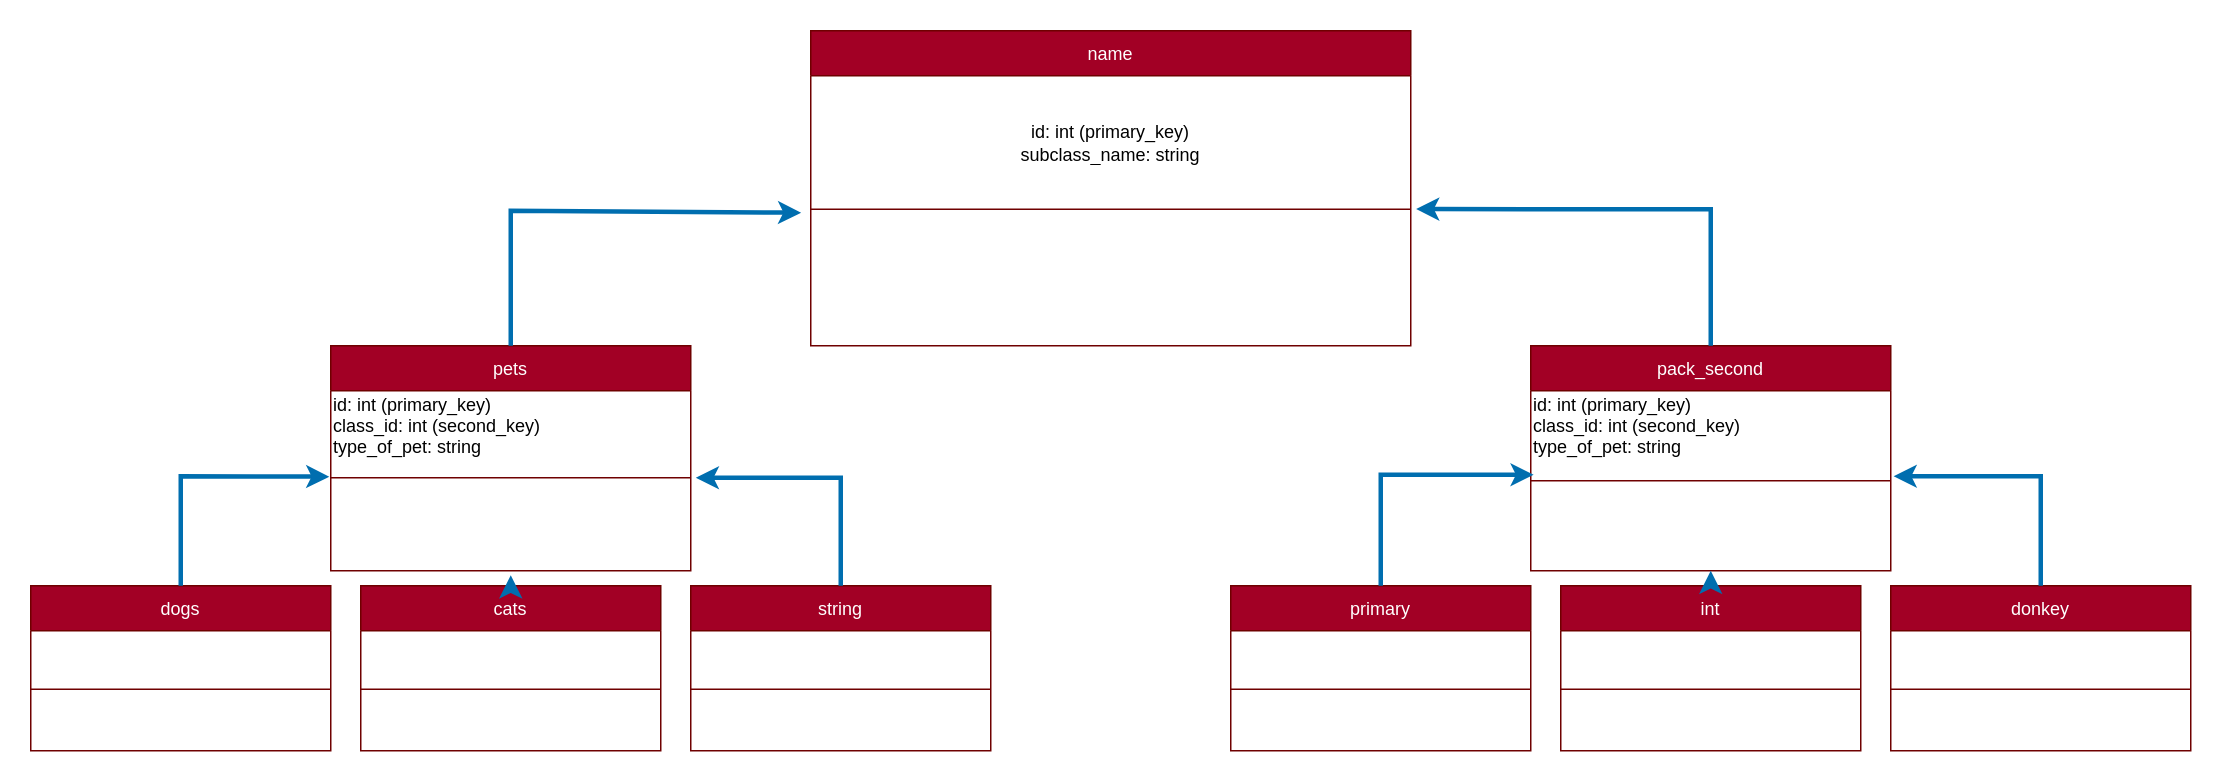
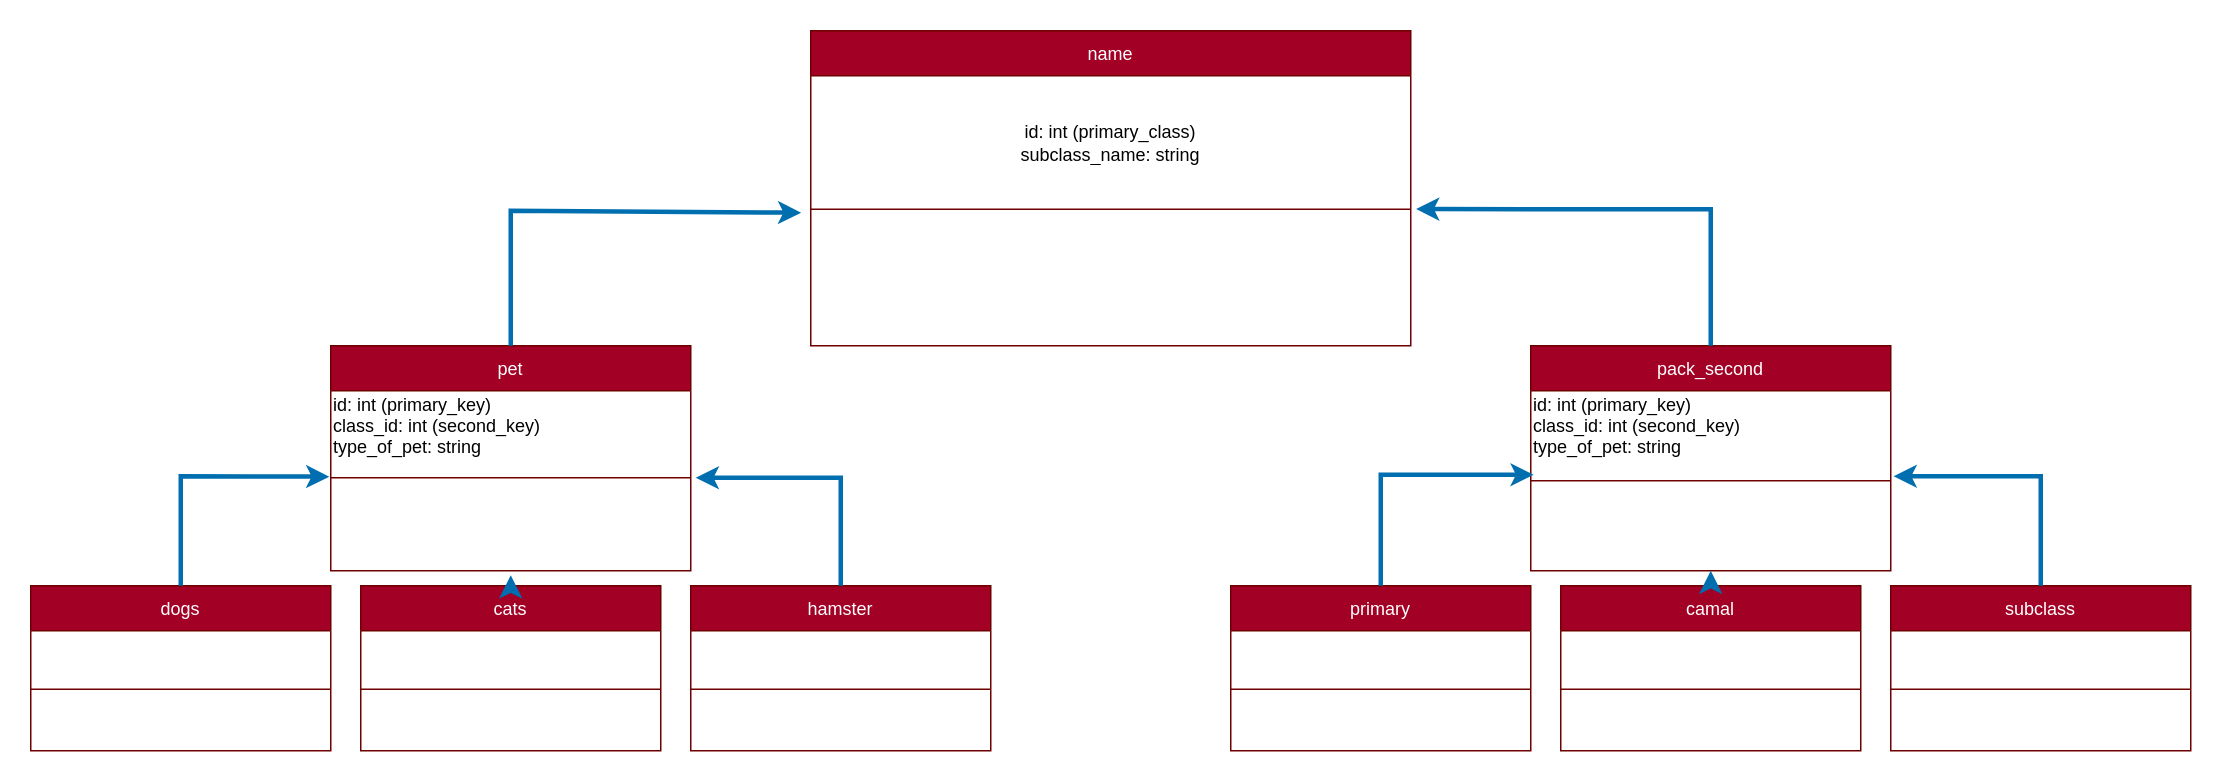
node "id: int (primary_key) subclass_name: string": label "id: int (primary_key) subclass_name: string" -> "id: int (primary_class) subclass_name: string"
node "pets": label "pets" -> "pet"
node "string": label "string" -> "hamster"
node "int": label "int" -> "camal"
node "donkey": label "donkey" -> "subclass"
